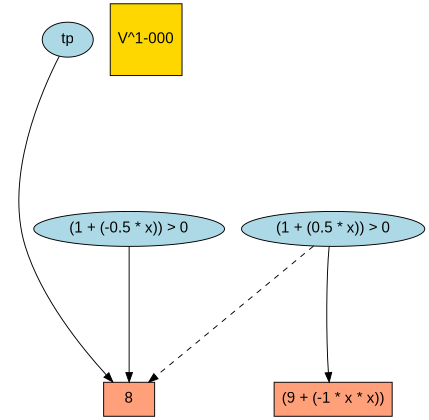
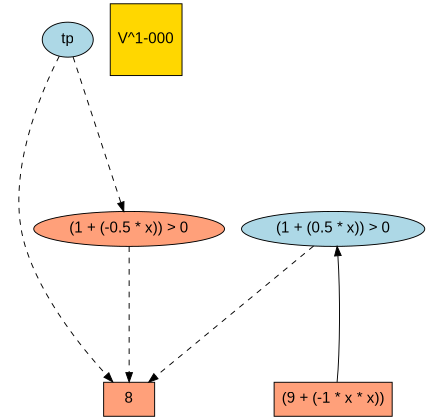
edge "tp" -> "(1 + (-0.5 * x)) > 0": added
edge "tp" -> "8": style solid -> dashed
node "(1 + (-0.5 * x)) > 0": fillcolor lightblue -> lightsalmon
edge "(1 + (-0.5 * x)) > 0" -> "8": style solid -> dashed
edge "(1 + (0.5 * x)) > 0" -> "(9 + (-1 * x * x))": reversed
